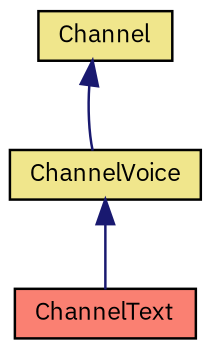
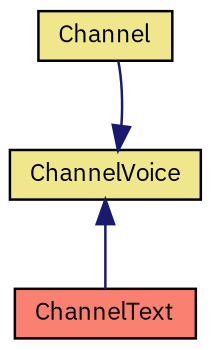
edge "ChannelVoice" -> "Channel": reversed
